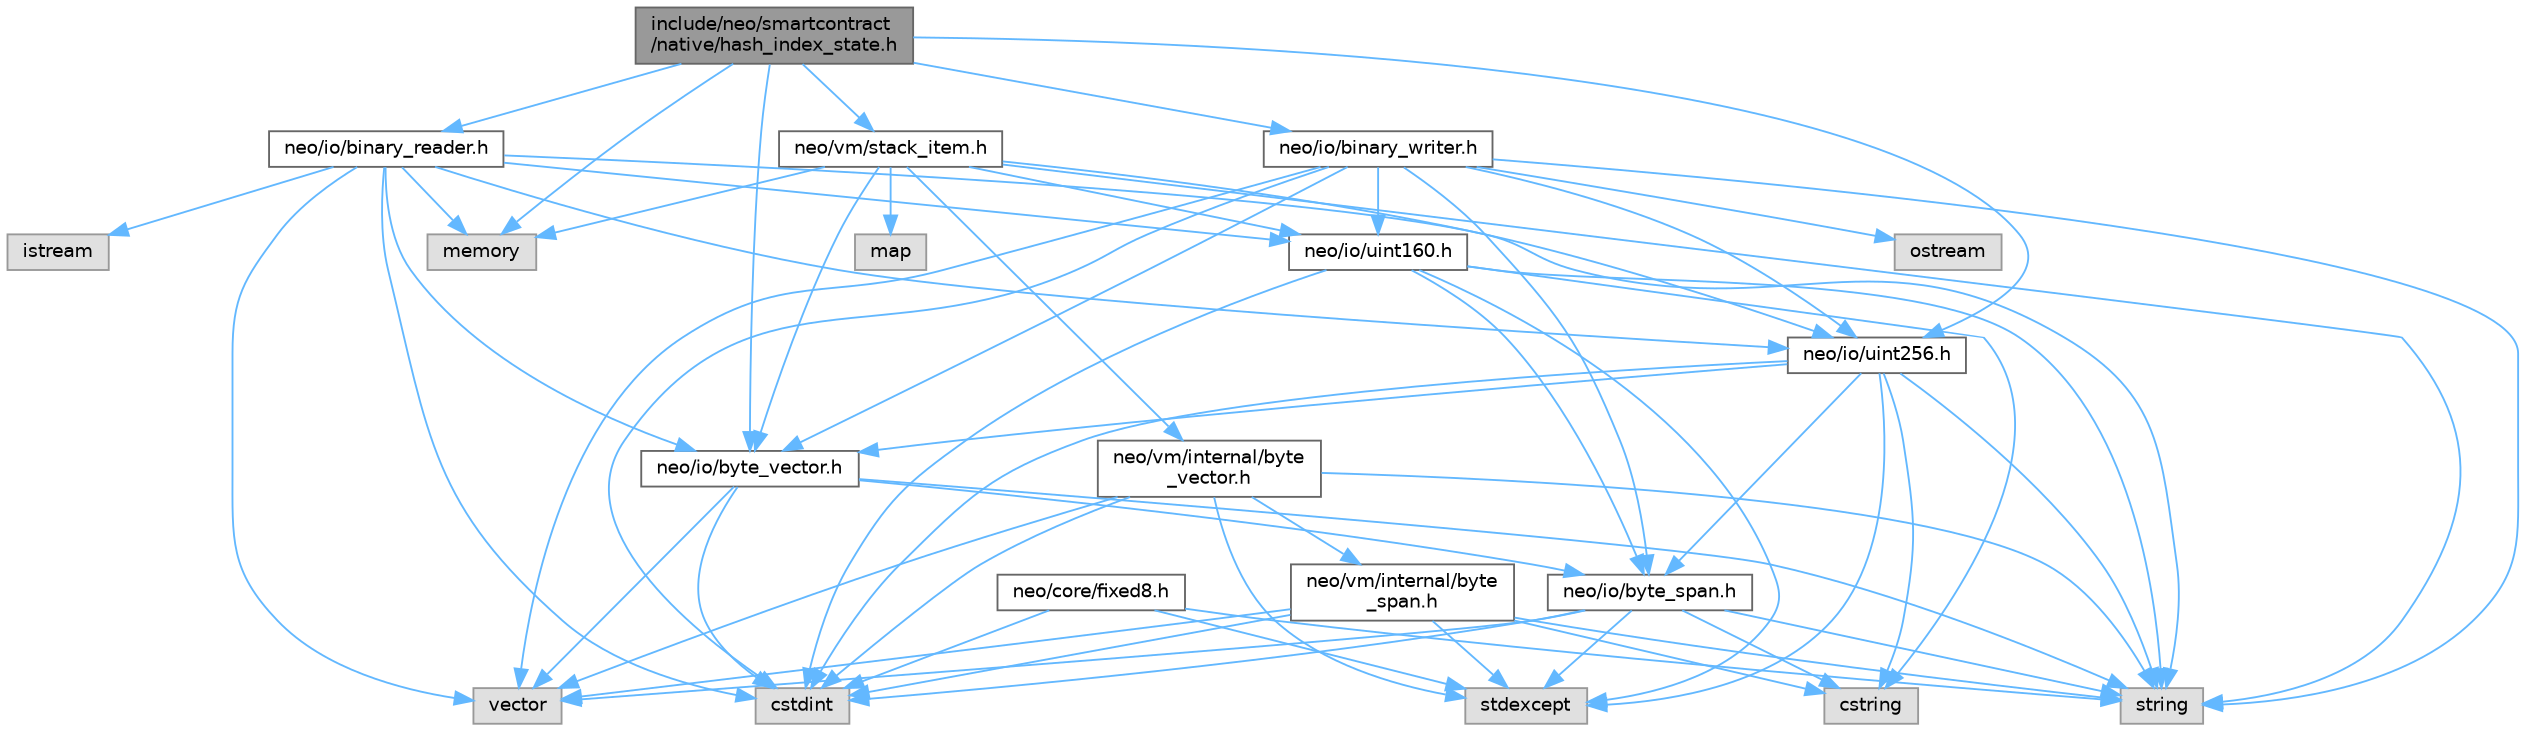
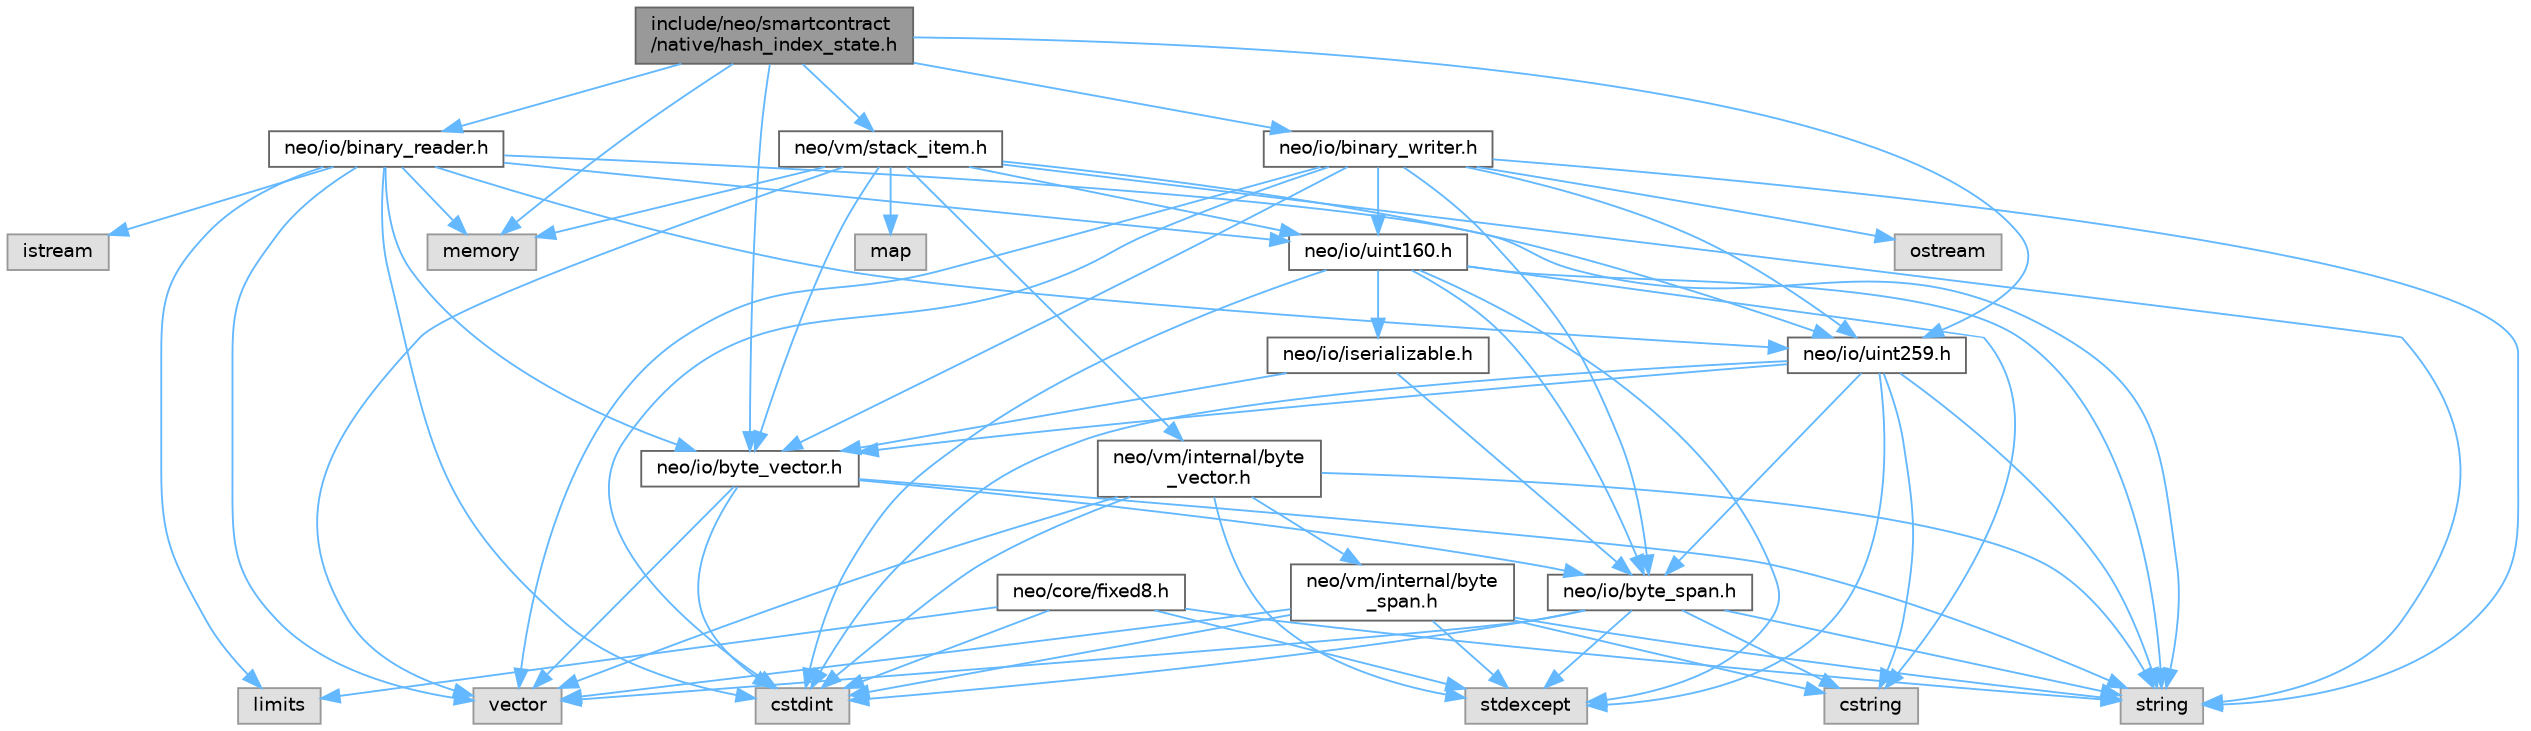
edge "neo/vm/stack_item.h" -> "vector": added
node "neo/io/iserializable.h": added
node "neo/io/uint256.h": label "neo/io/uint256.h" -> "neo/io/uint259.h"
node "limits": added
